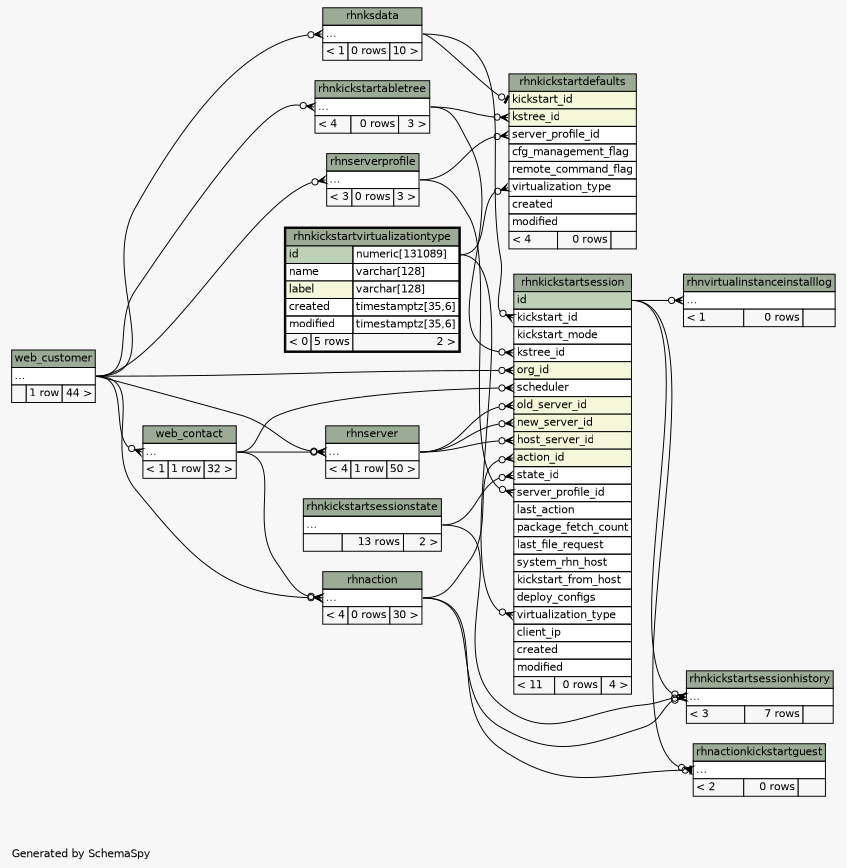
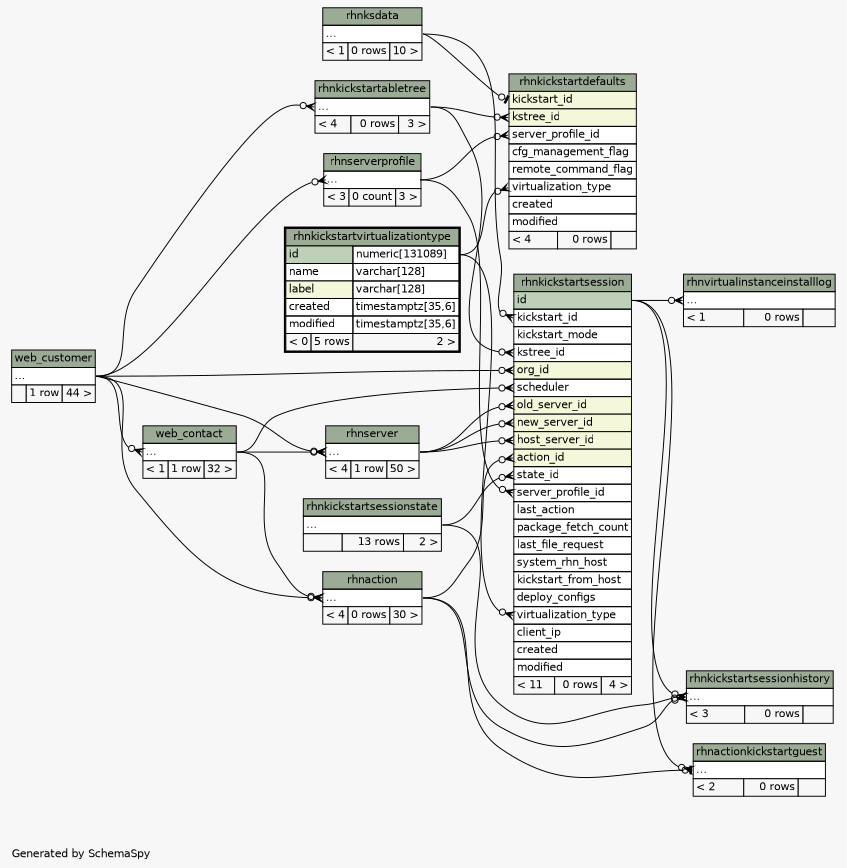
edge "web_customer" -> "rhnksdata": removed
node "rhnserverprofile": text "0 rows" -> "0 count"
node "rhnkickstartsessionhistory": text "7 rows" -> "0 rows"
